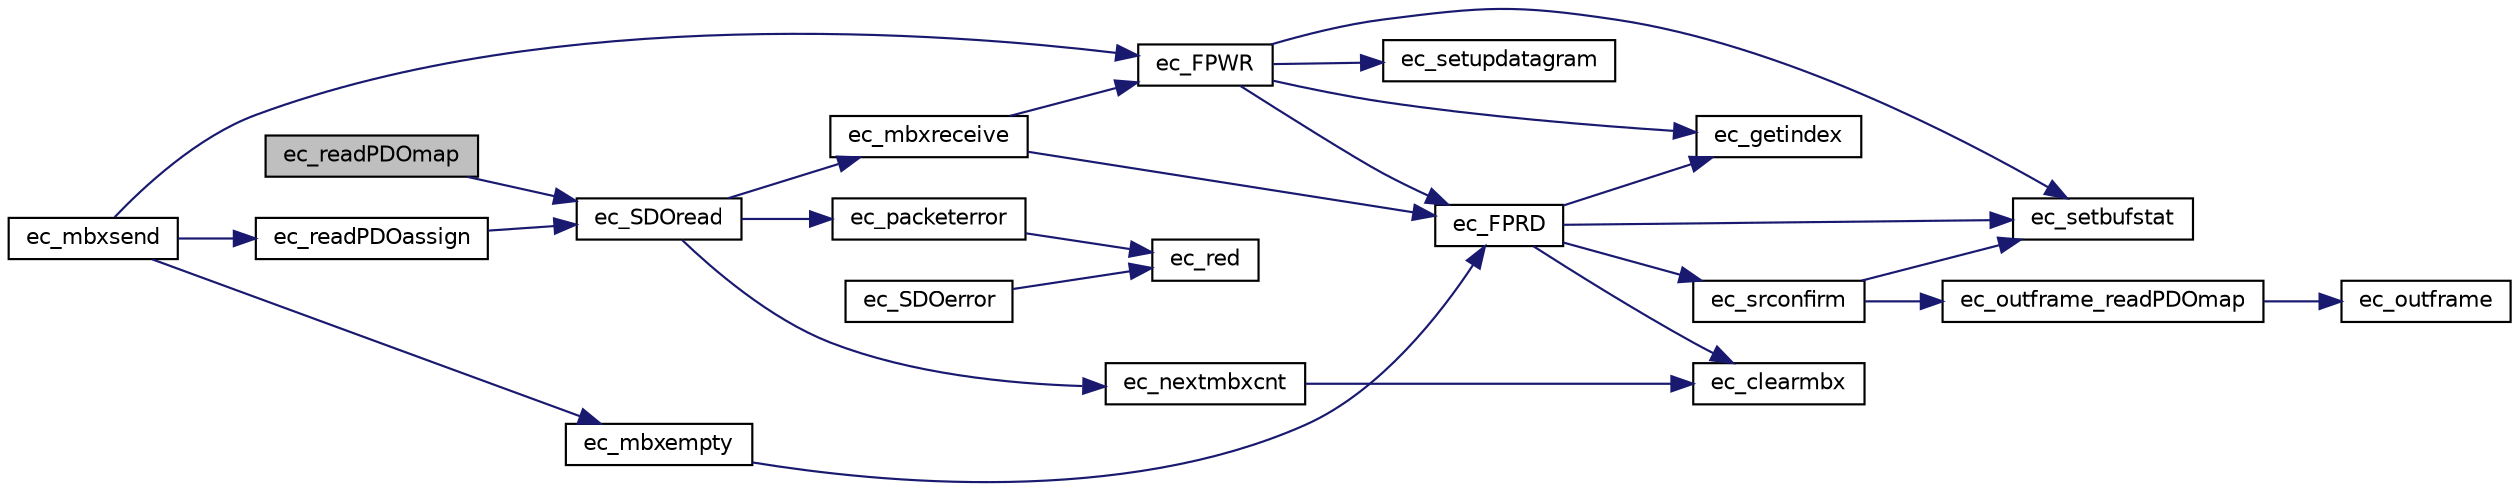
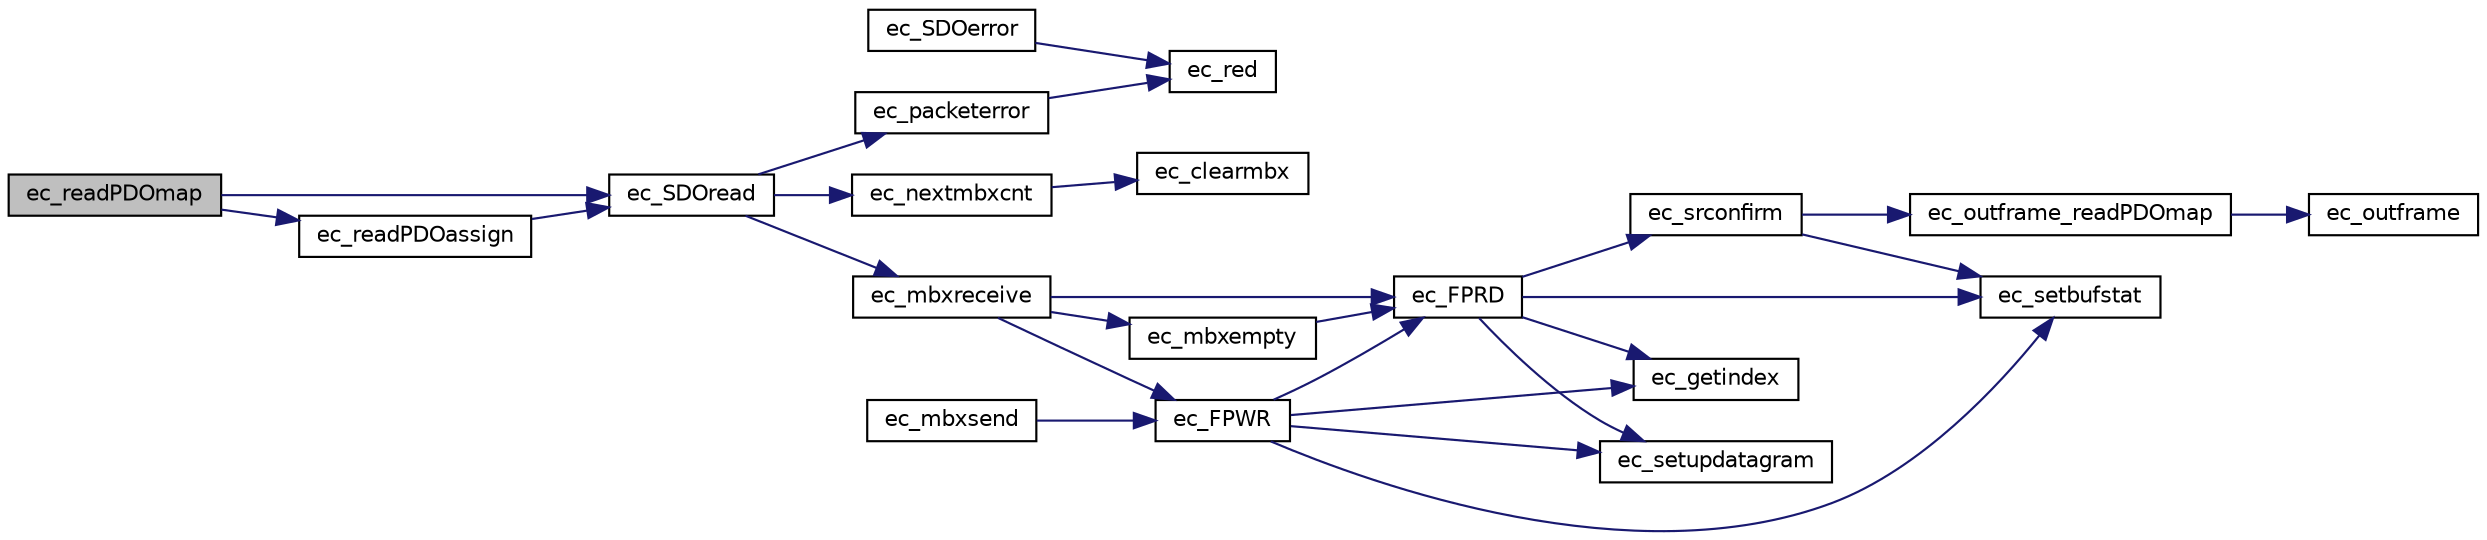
edge "ec_mbxsend" -> "ec_readPDOassign": now "ec_readPDOmap" -> "ec_readPDOassign"
edge "ec_FPRD" -> "ec_clearmbx": now "ec_FPRD" -> "ec_setupdatagram"
edge "ec_mbxsend" -> "ec_mbxempty": now "ec_mbxreceive" -> "ec_mbxempty"
